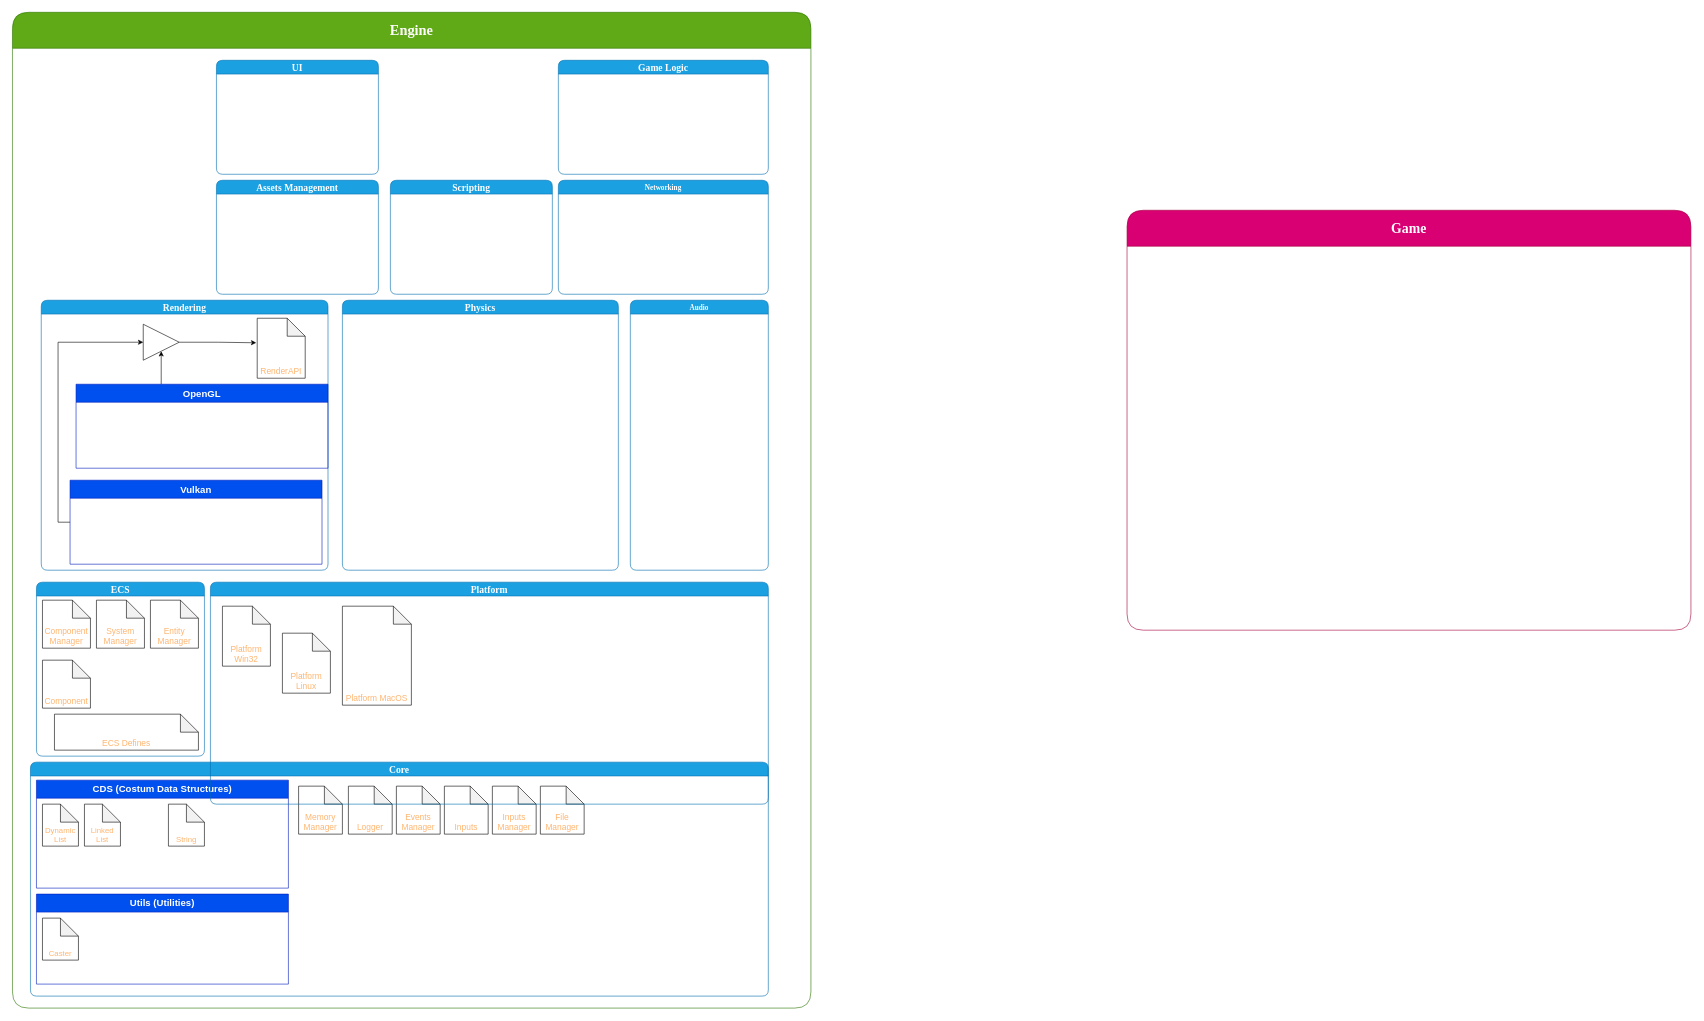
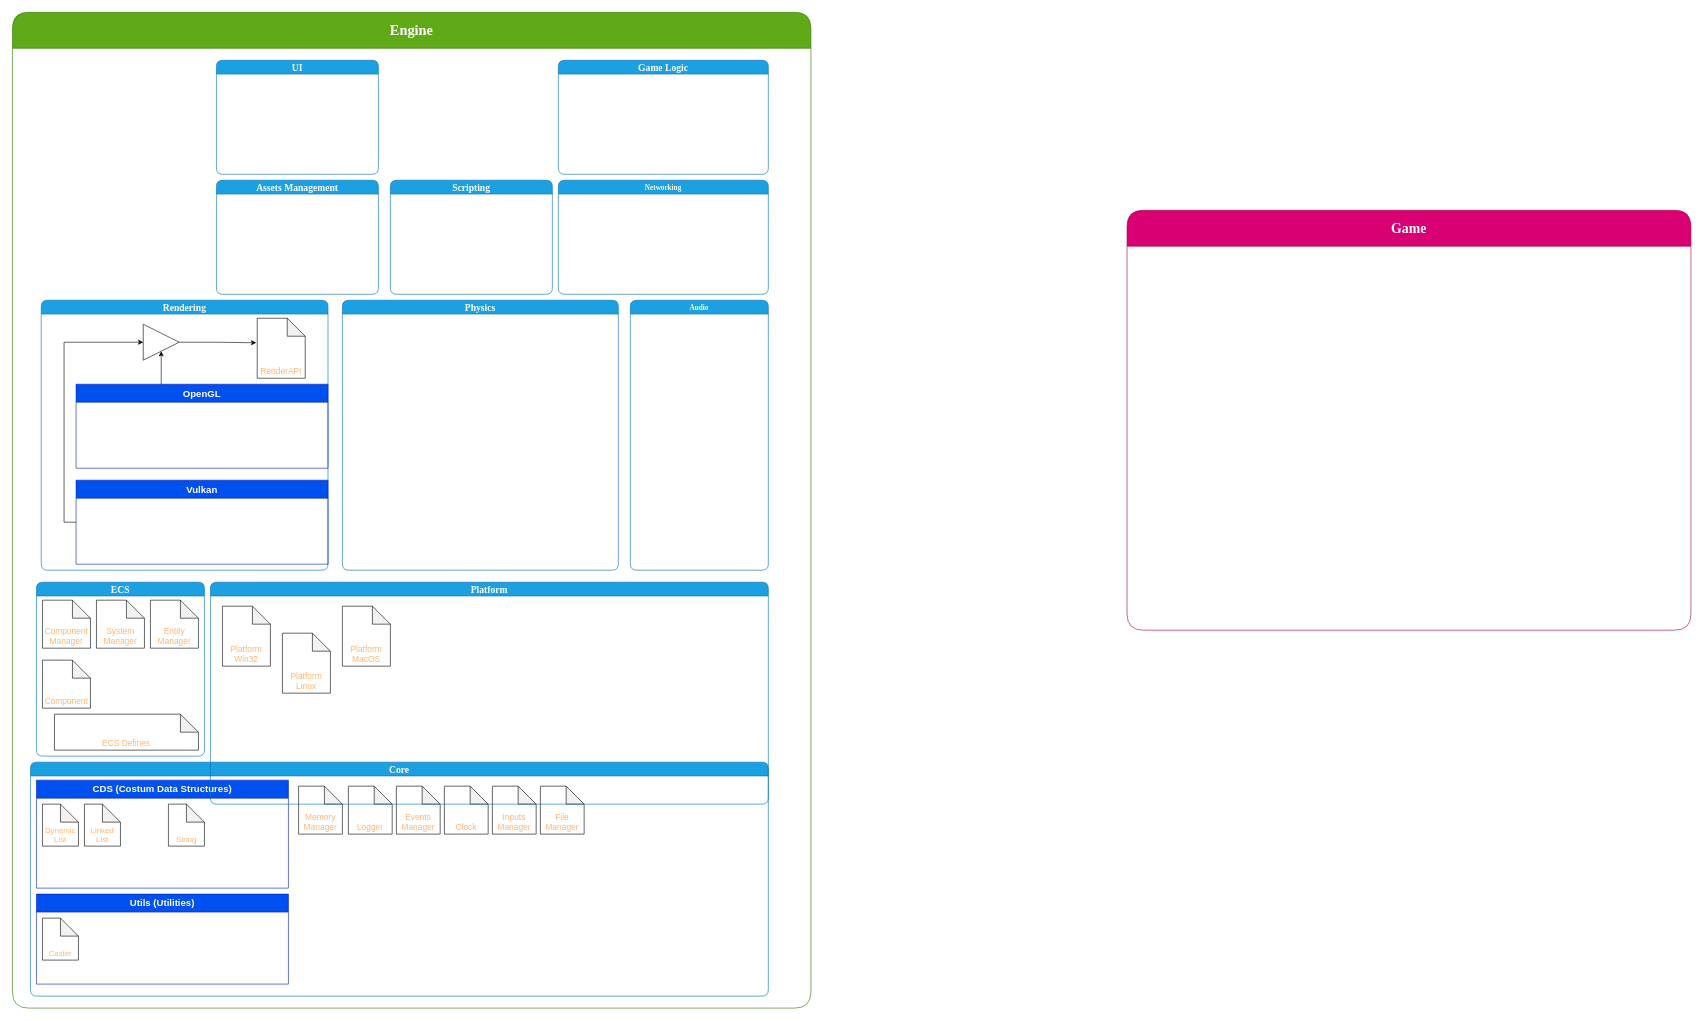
node "Vulkan": moved (196, 522) -> (202, 522)
node "Platform MacOS": size 69x99 -> 48x60
node "Inputs": label "Inputs" -> "Clock"
